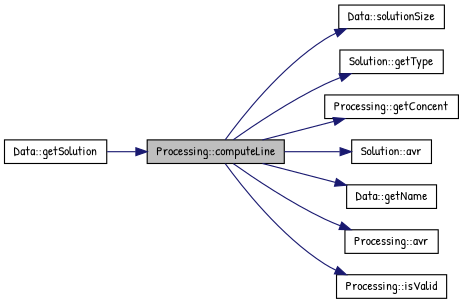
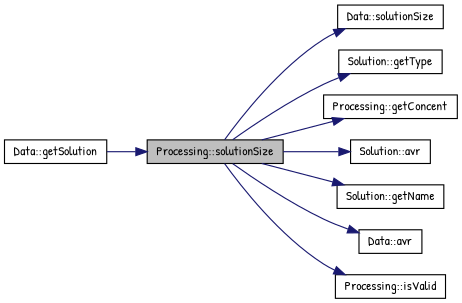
node "Processing::computeLine": label "Processing::computeLine" -> "Processing::solutionSize"
node "Data::getName": label "Data::getName" -> "Solution::getName"
node "Processing::avr": label "Processing::avr" -> "Data::avr"
